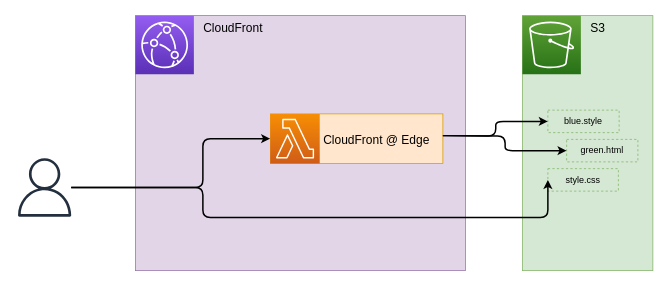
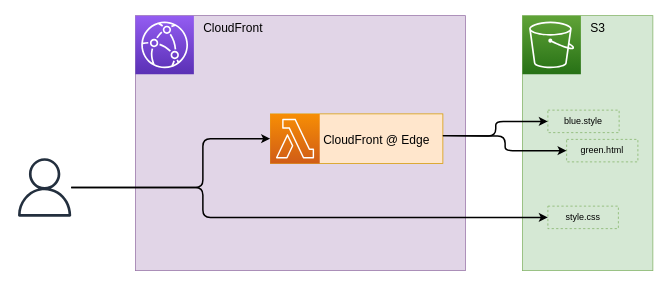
node "style.css": moved (583, 180) -> (583, 217)
